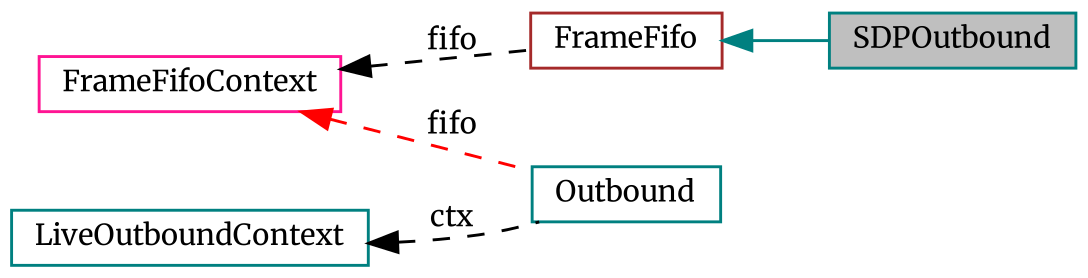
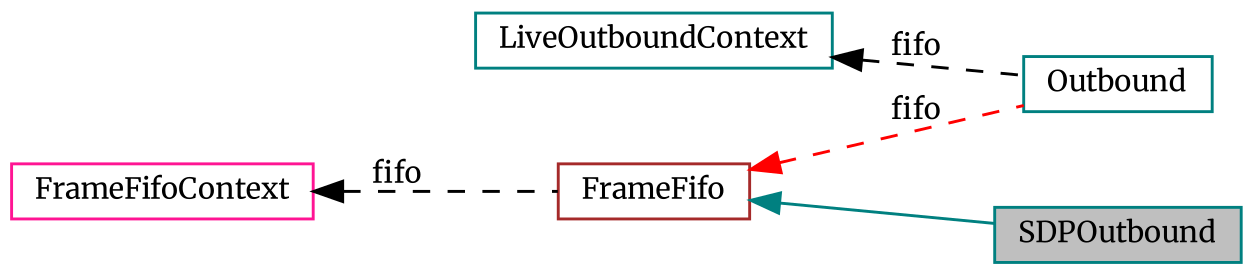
edge "Outbound" -> "FrameFifoContext": now "Outbound" -> "FrameFifo"
edge "Outbound" -> "LiveOutboundContext": label " ctx" -> " fifo"
